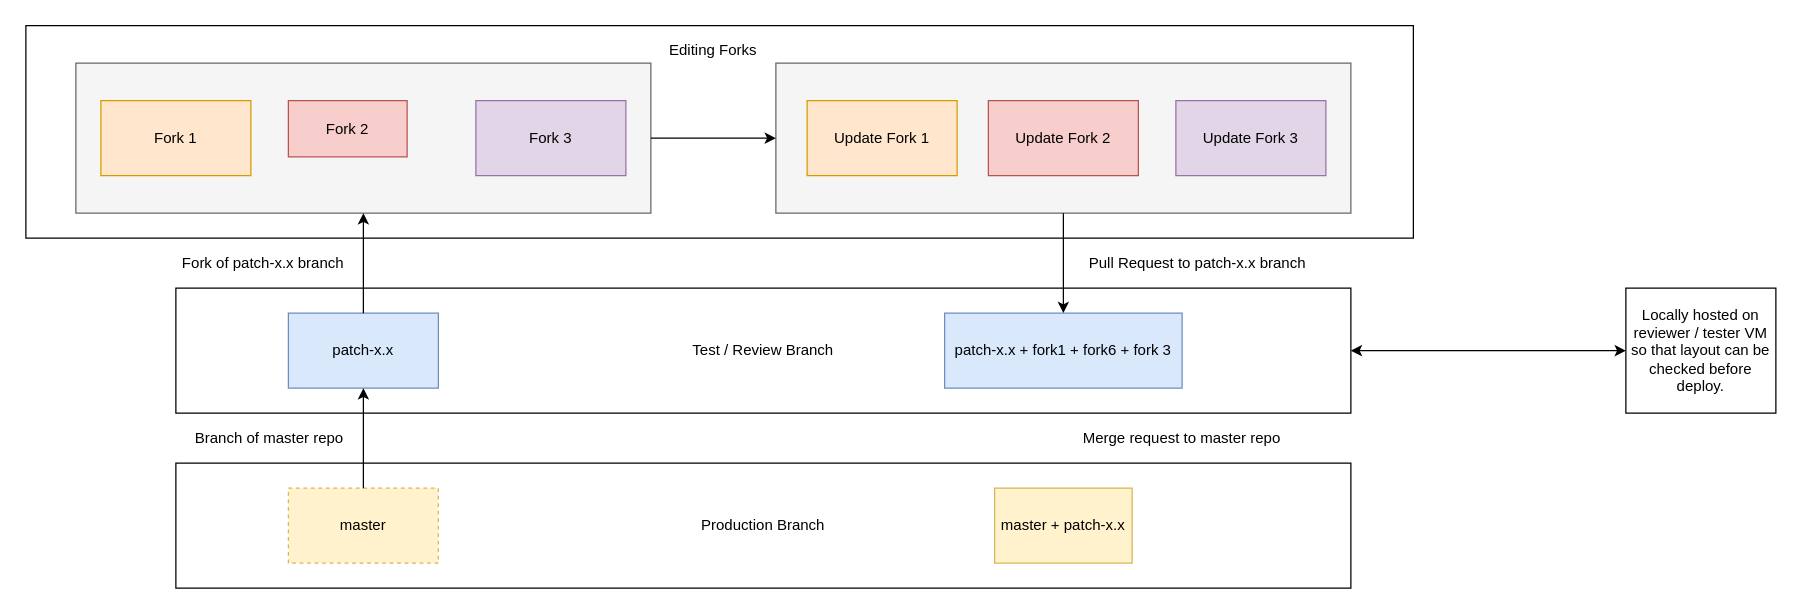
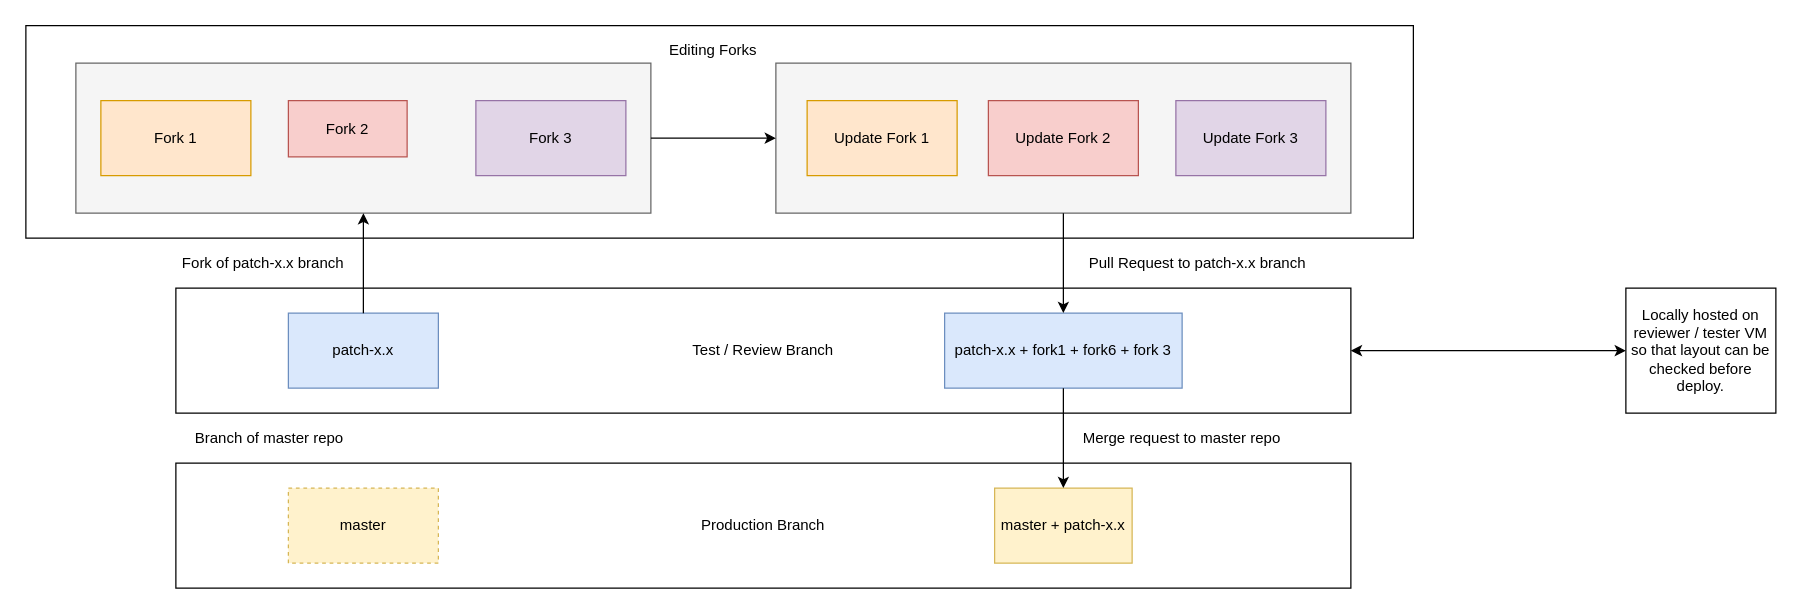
edge "patch-x.x + fork1 + fork6 + fork 3" -> "master + patch-x.x": added
edge "master" -> "patch-x.x": removed
